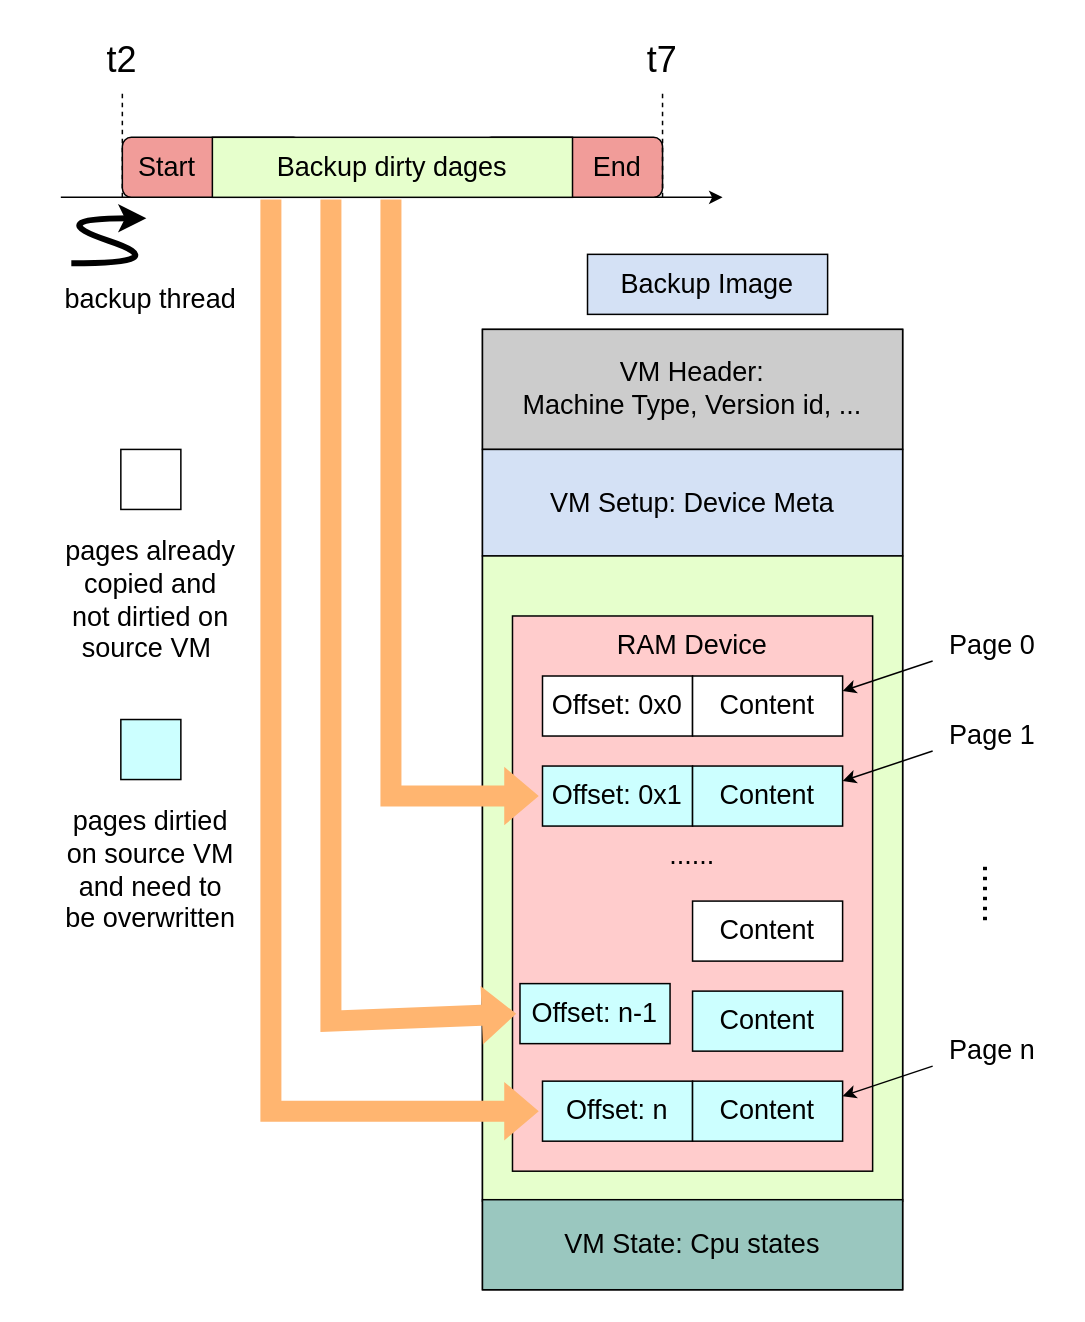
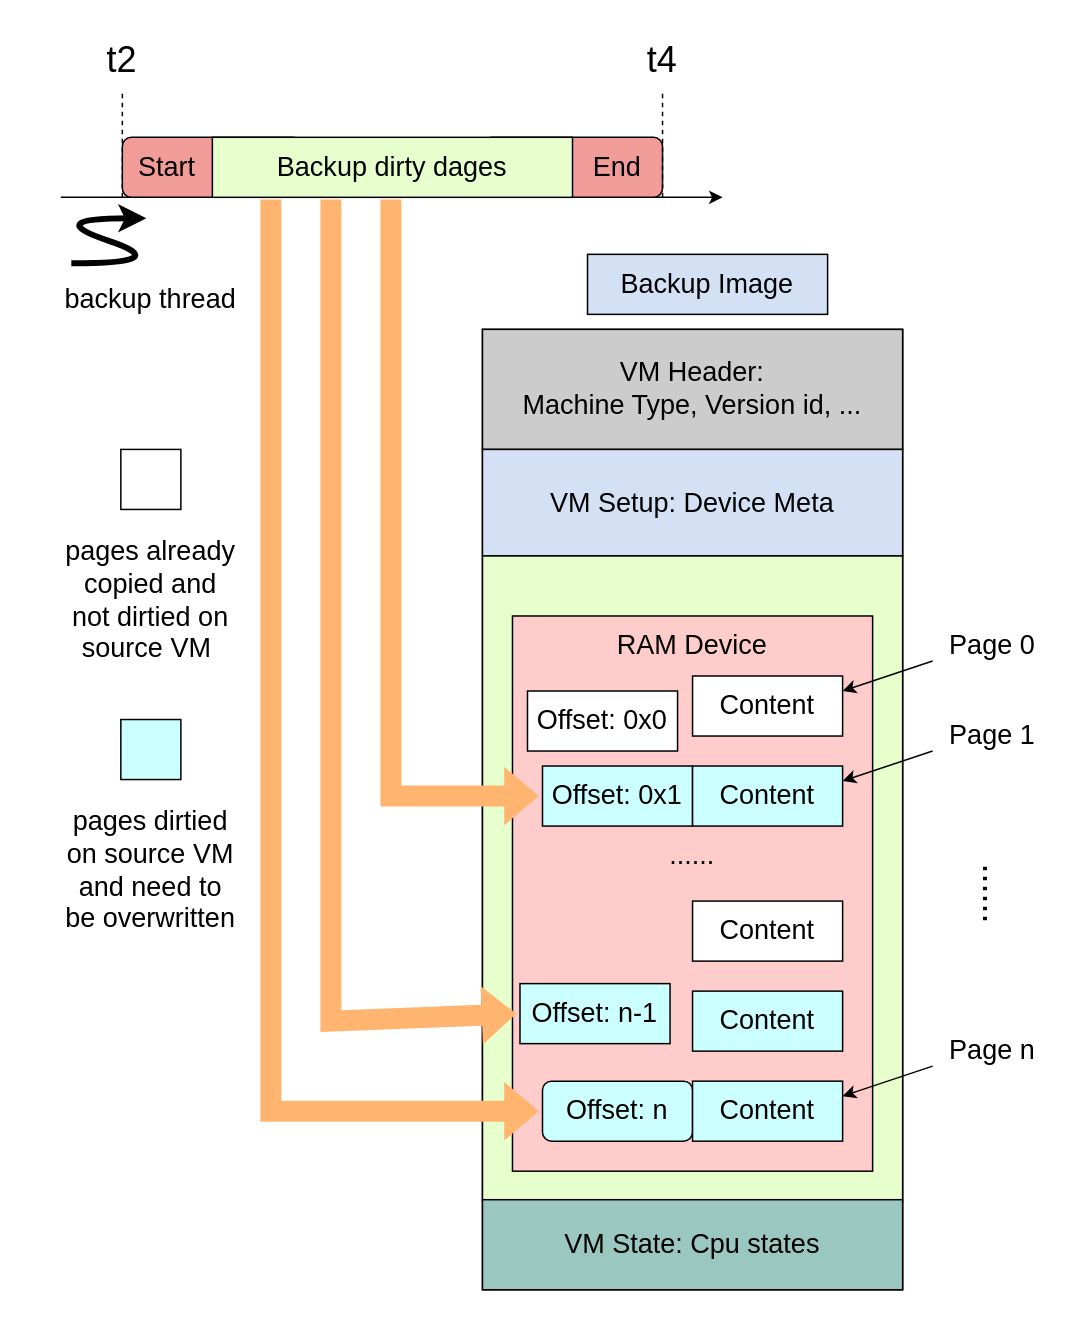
node "t7": label "t7" -> "t4"
node "Offset: 0x0": moved (617, 706) -> (602, 721)
node "Offset: n": shape rectangle -> rounded rectangle
